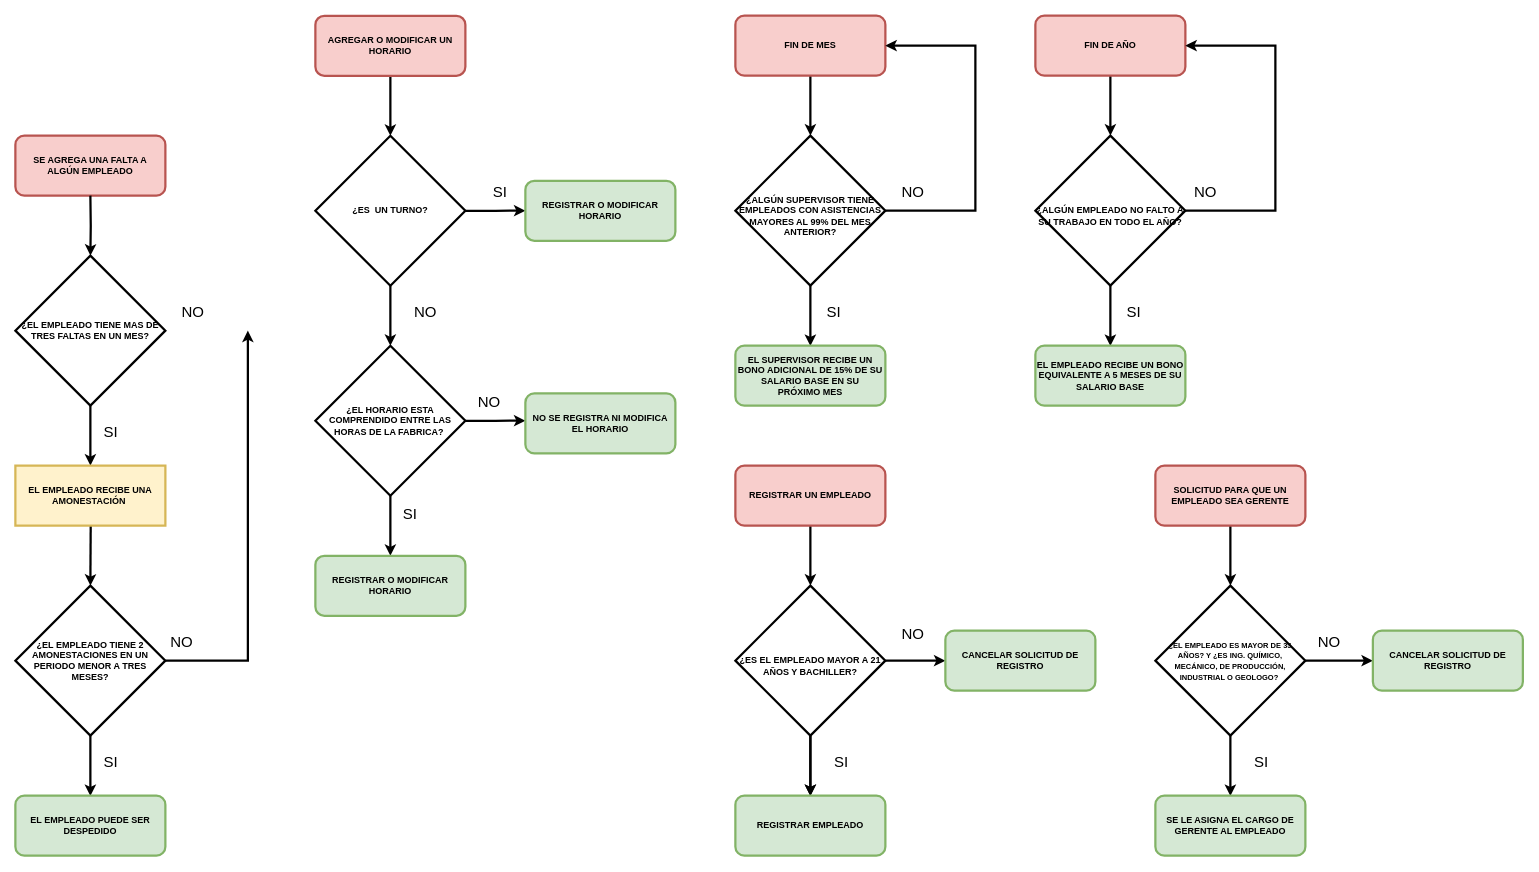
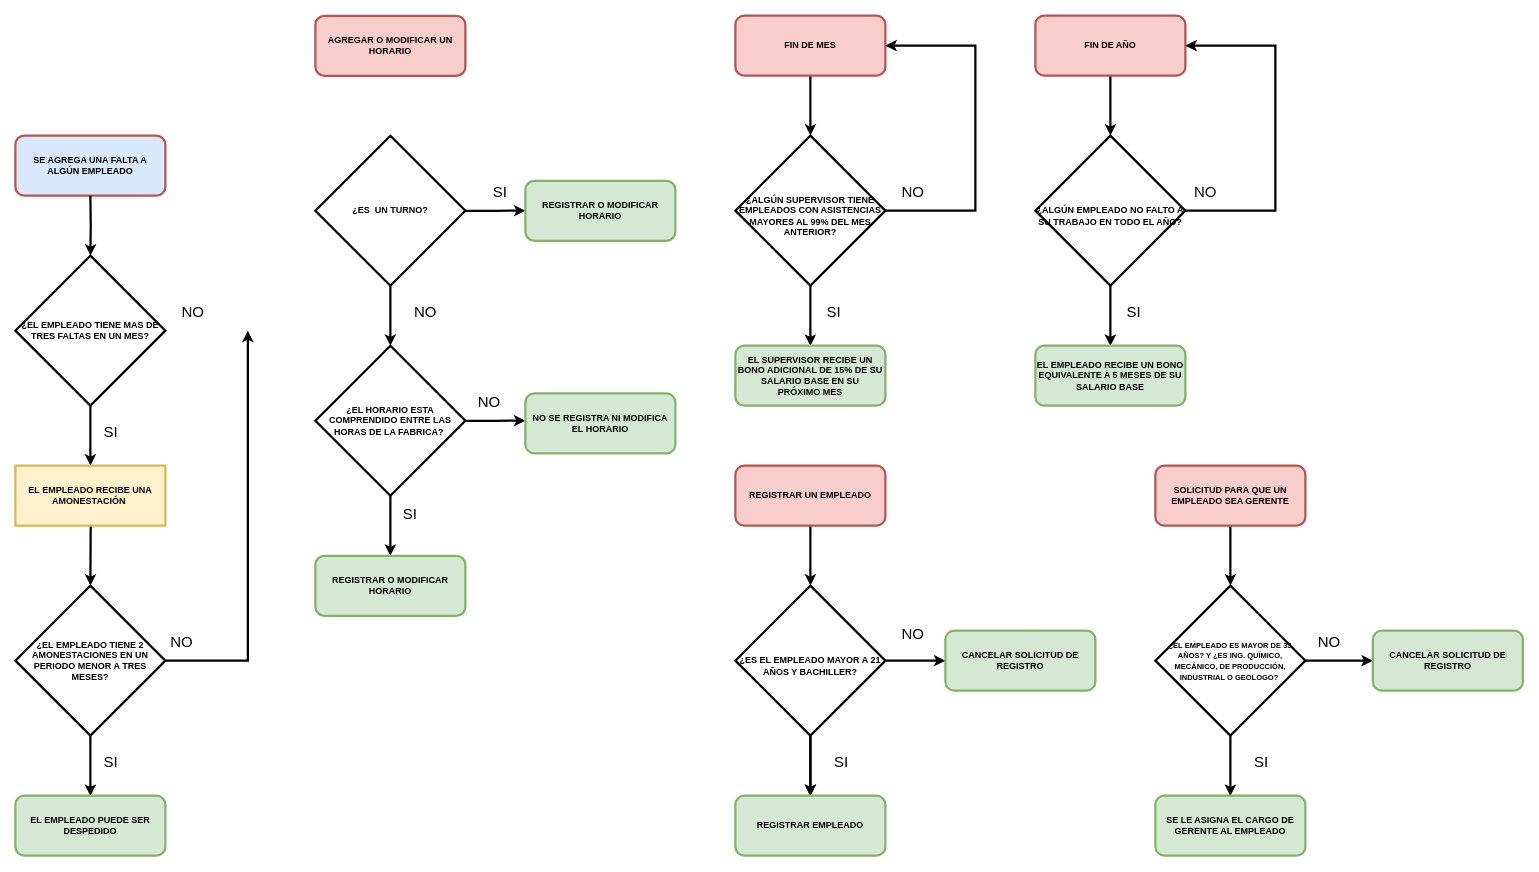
edge "AGREGAR O MODIFICAR UN HORARIO" -> "¿ES UN TURNO?": removed
node "SE AGREGA UNA FALTA A ALGÚN EMPLEADO": fillcolor #f8cecc -> #dae8fc
